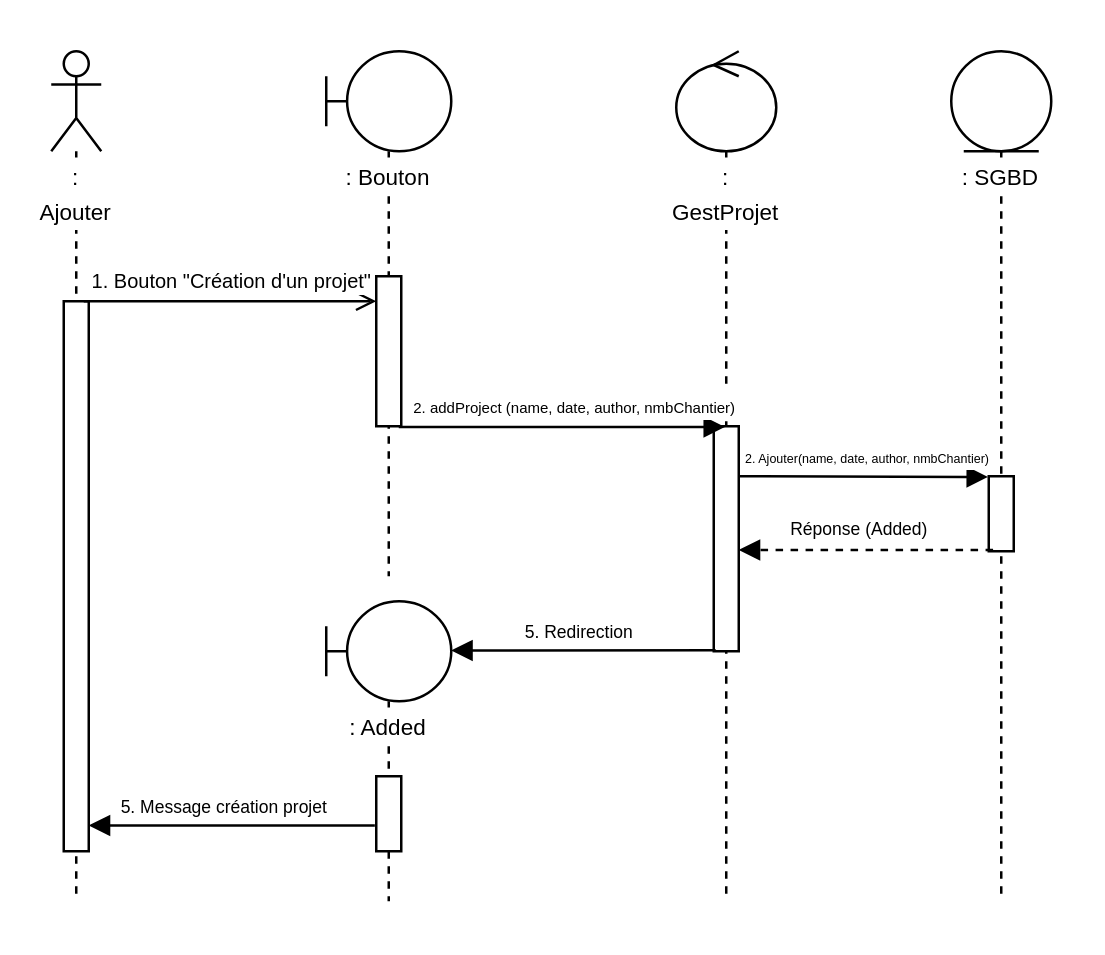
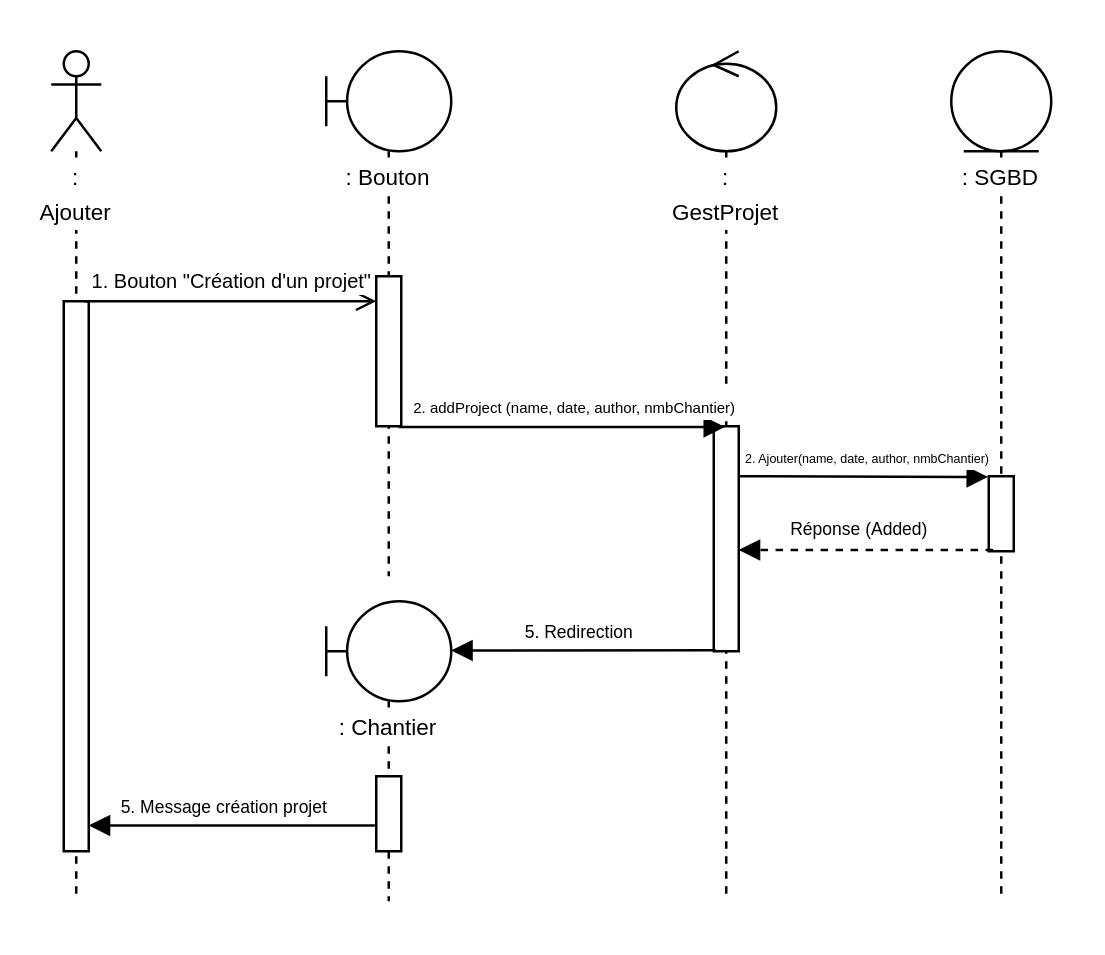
node ": Added": label ": Added" -> ": Chantier"
